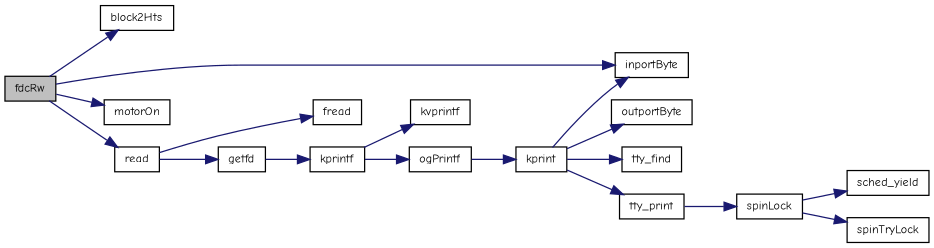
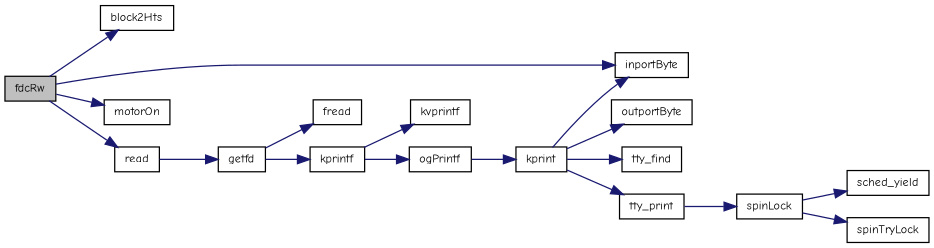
edge "read" -> "fread": now "getfd" -> "fread"
